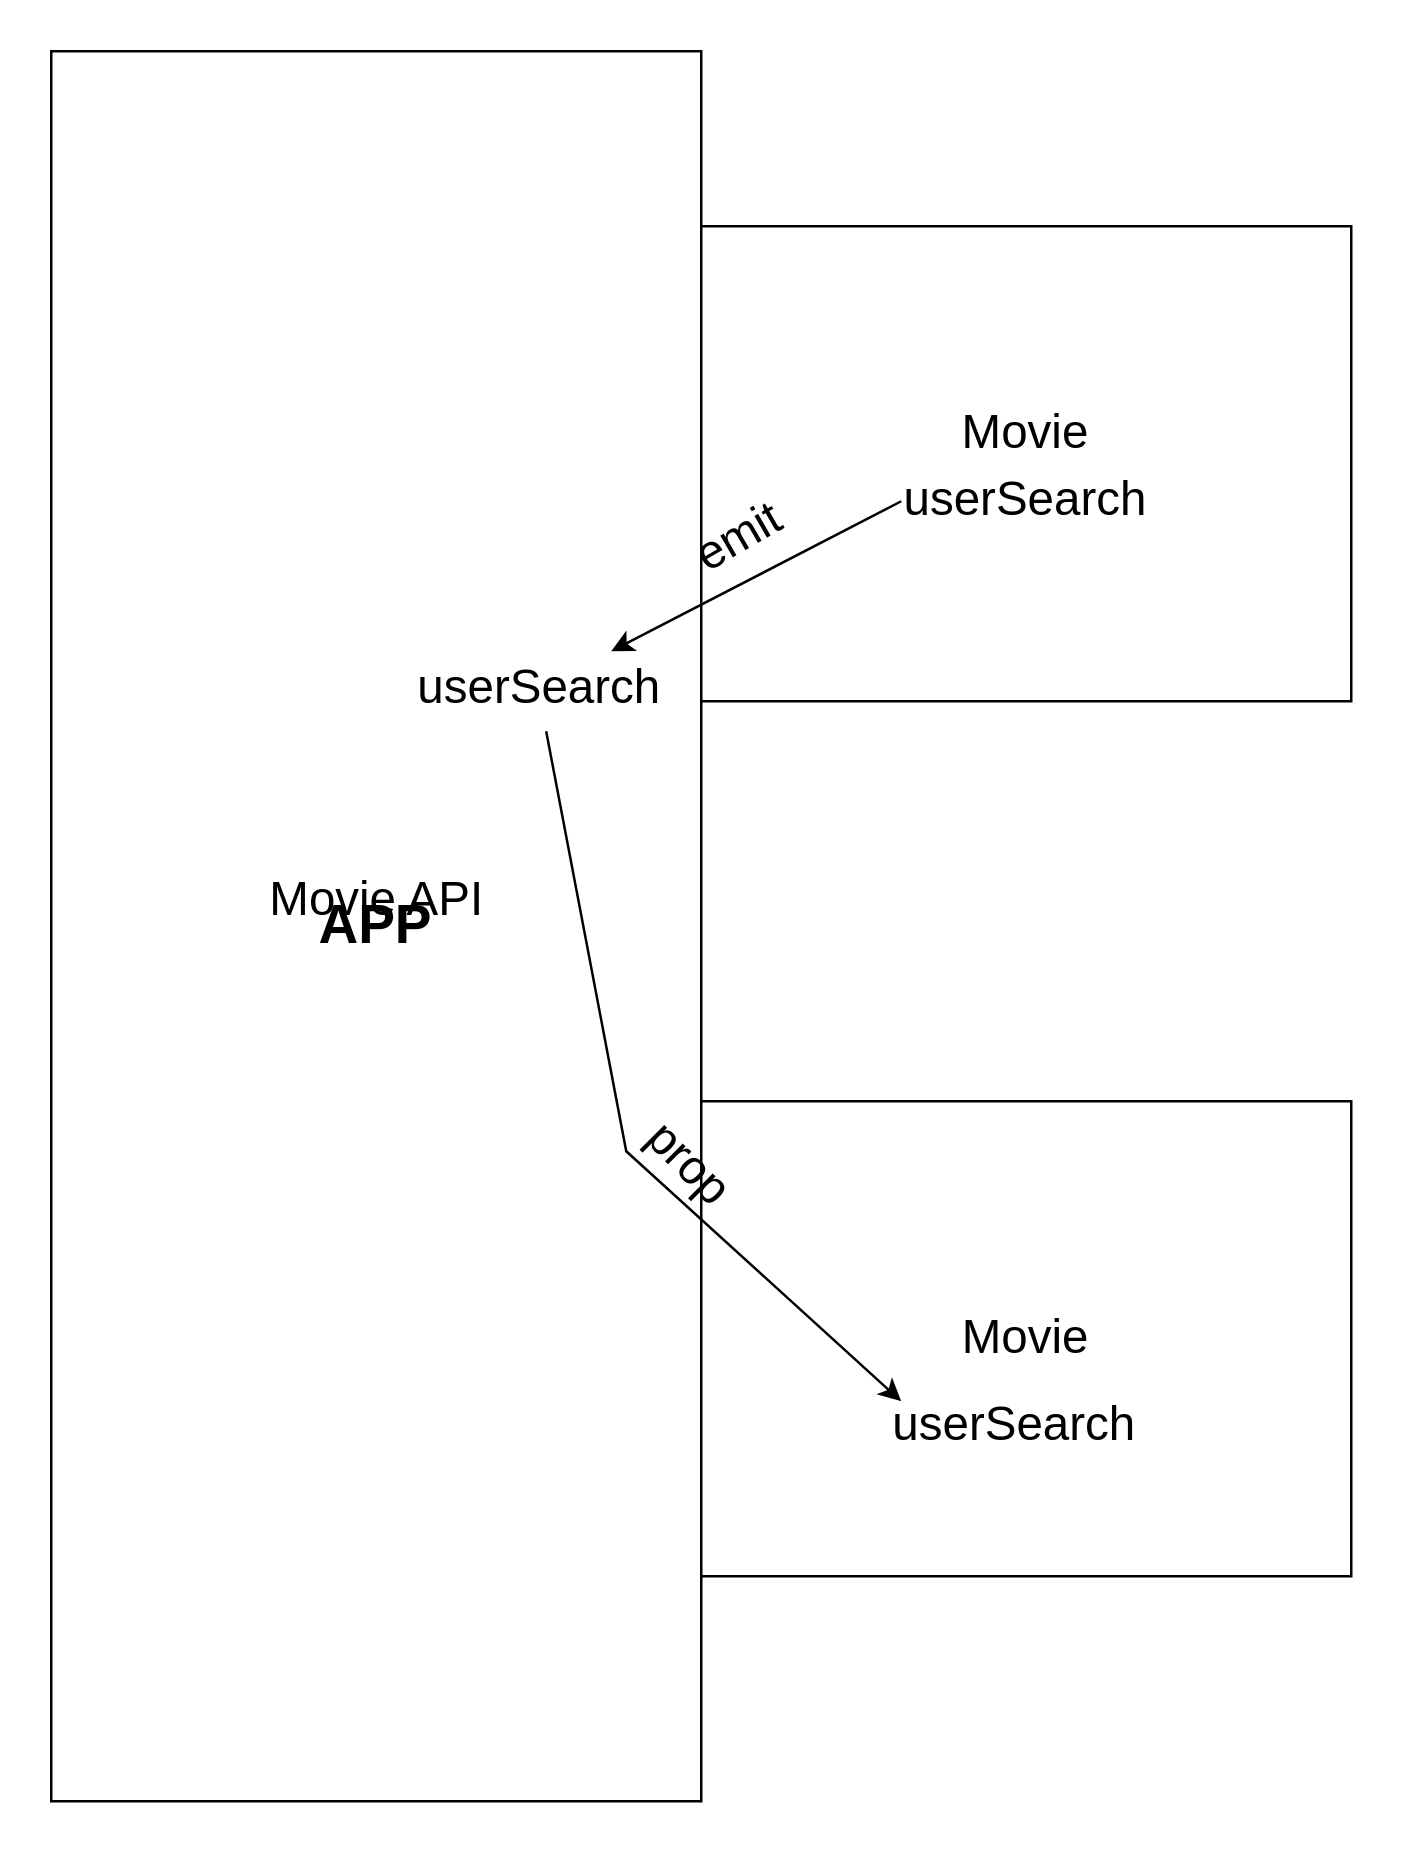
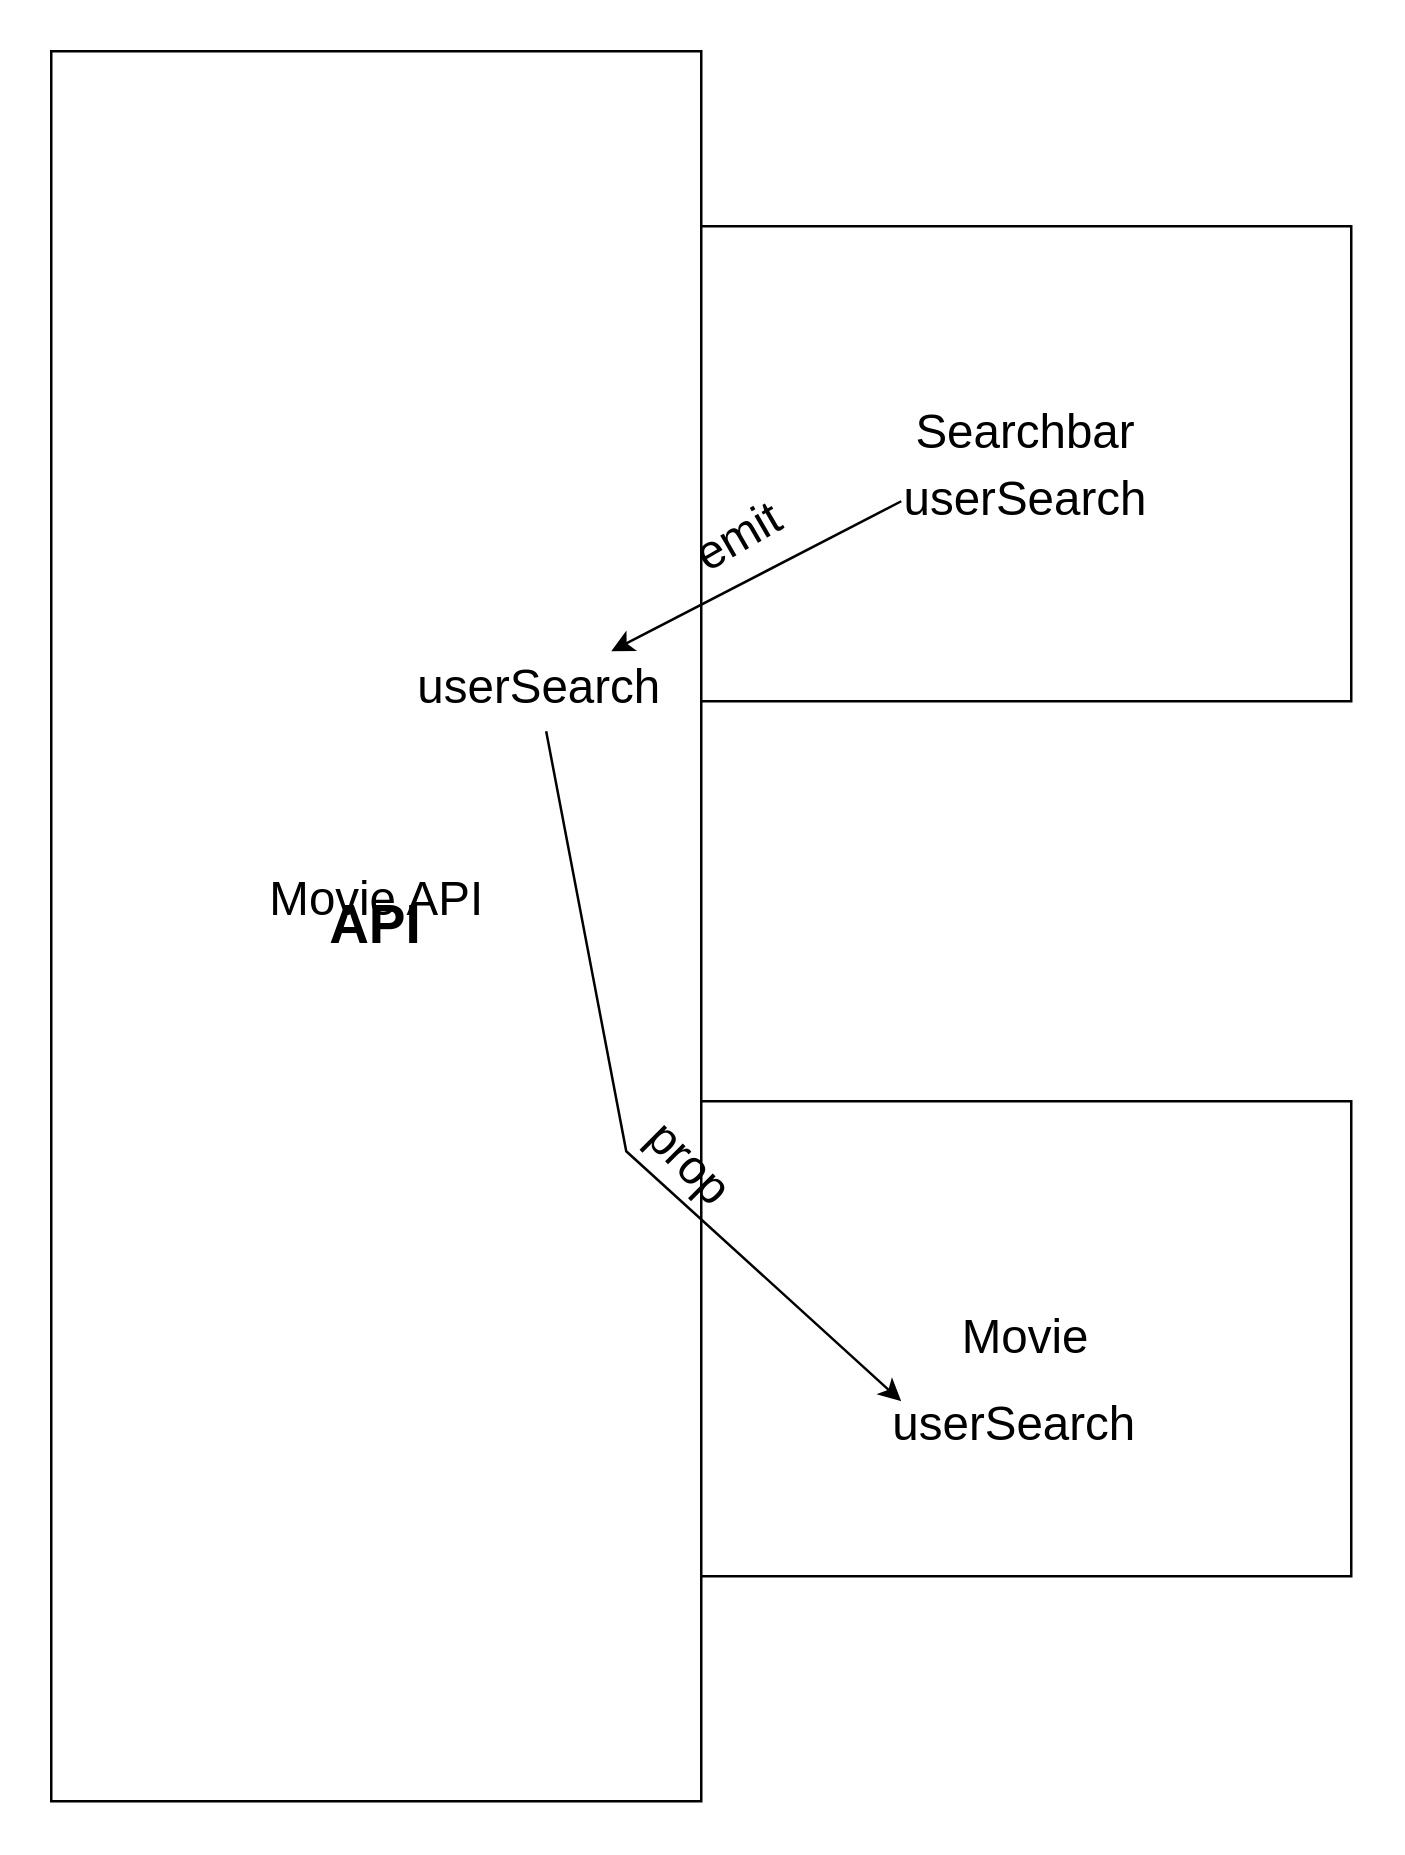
node "Movie userSearch": label "Movie userSearch" -> "Searchbar userSearch"
node "APP": label "APP" -> "API"
